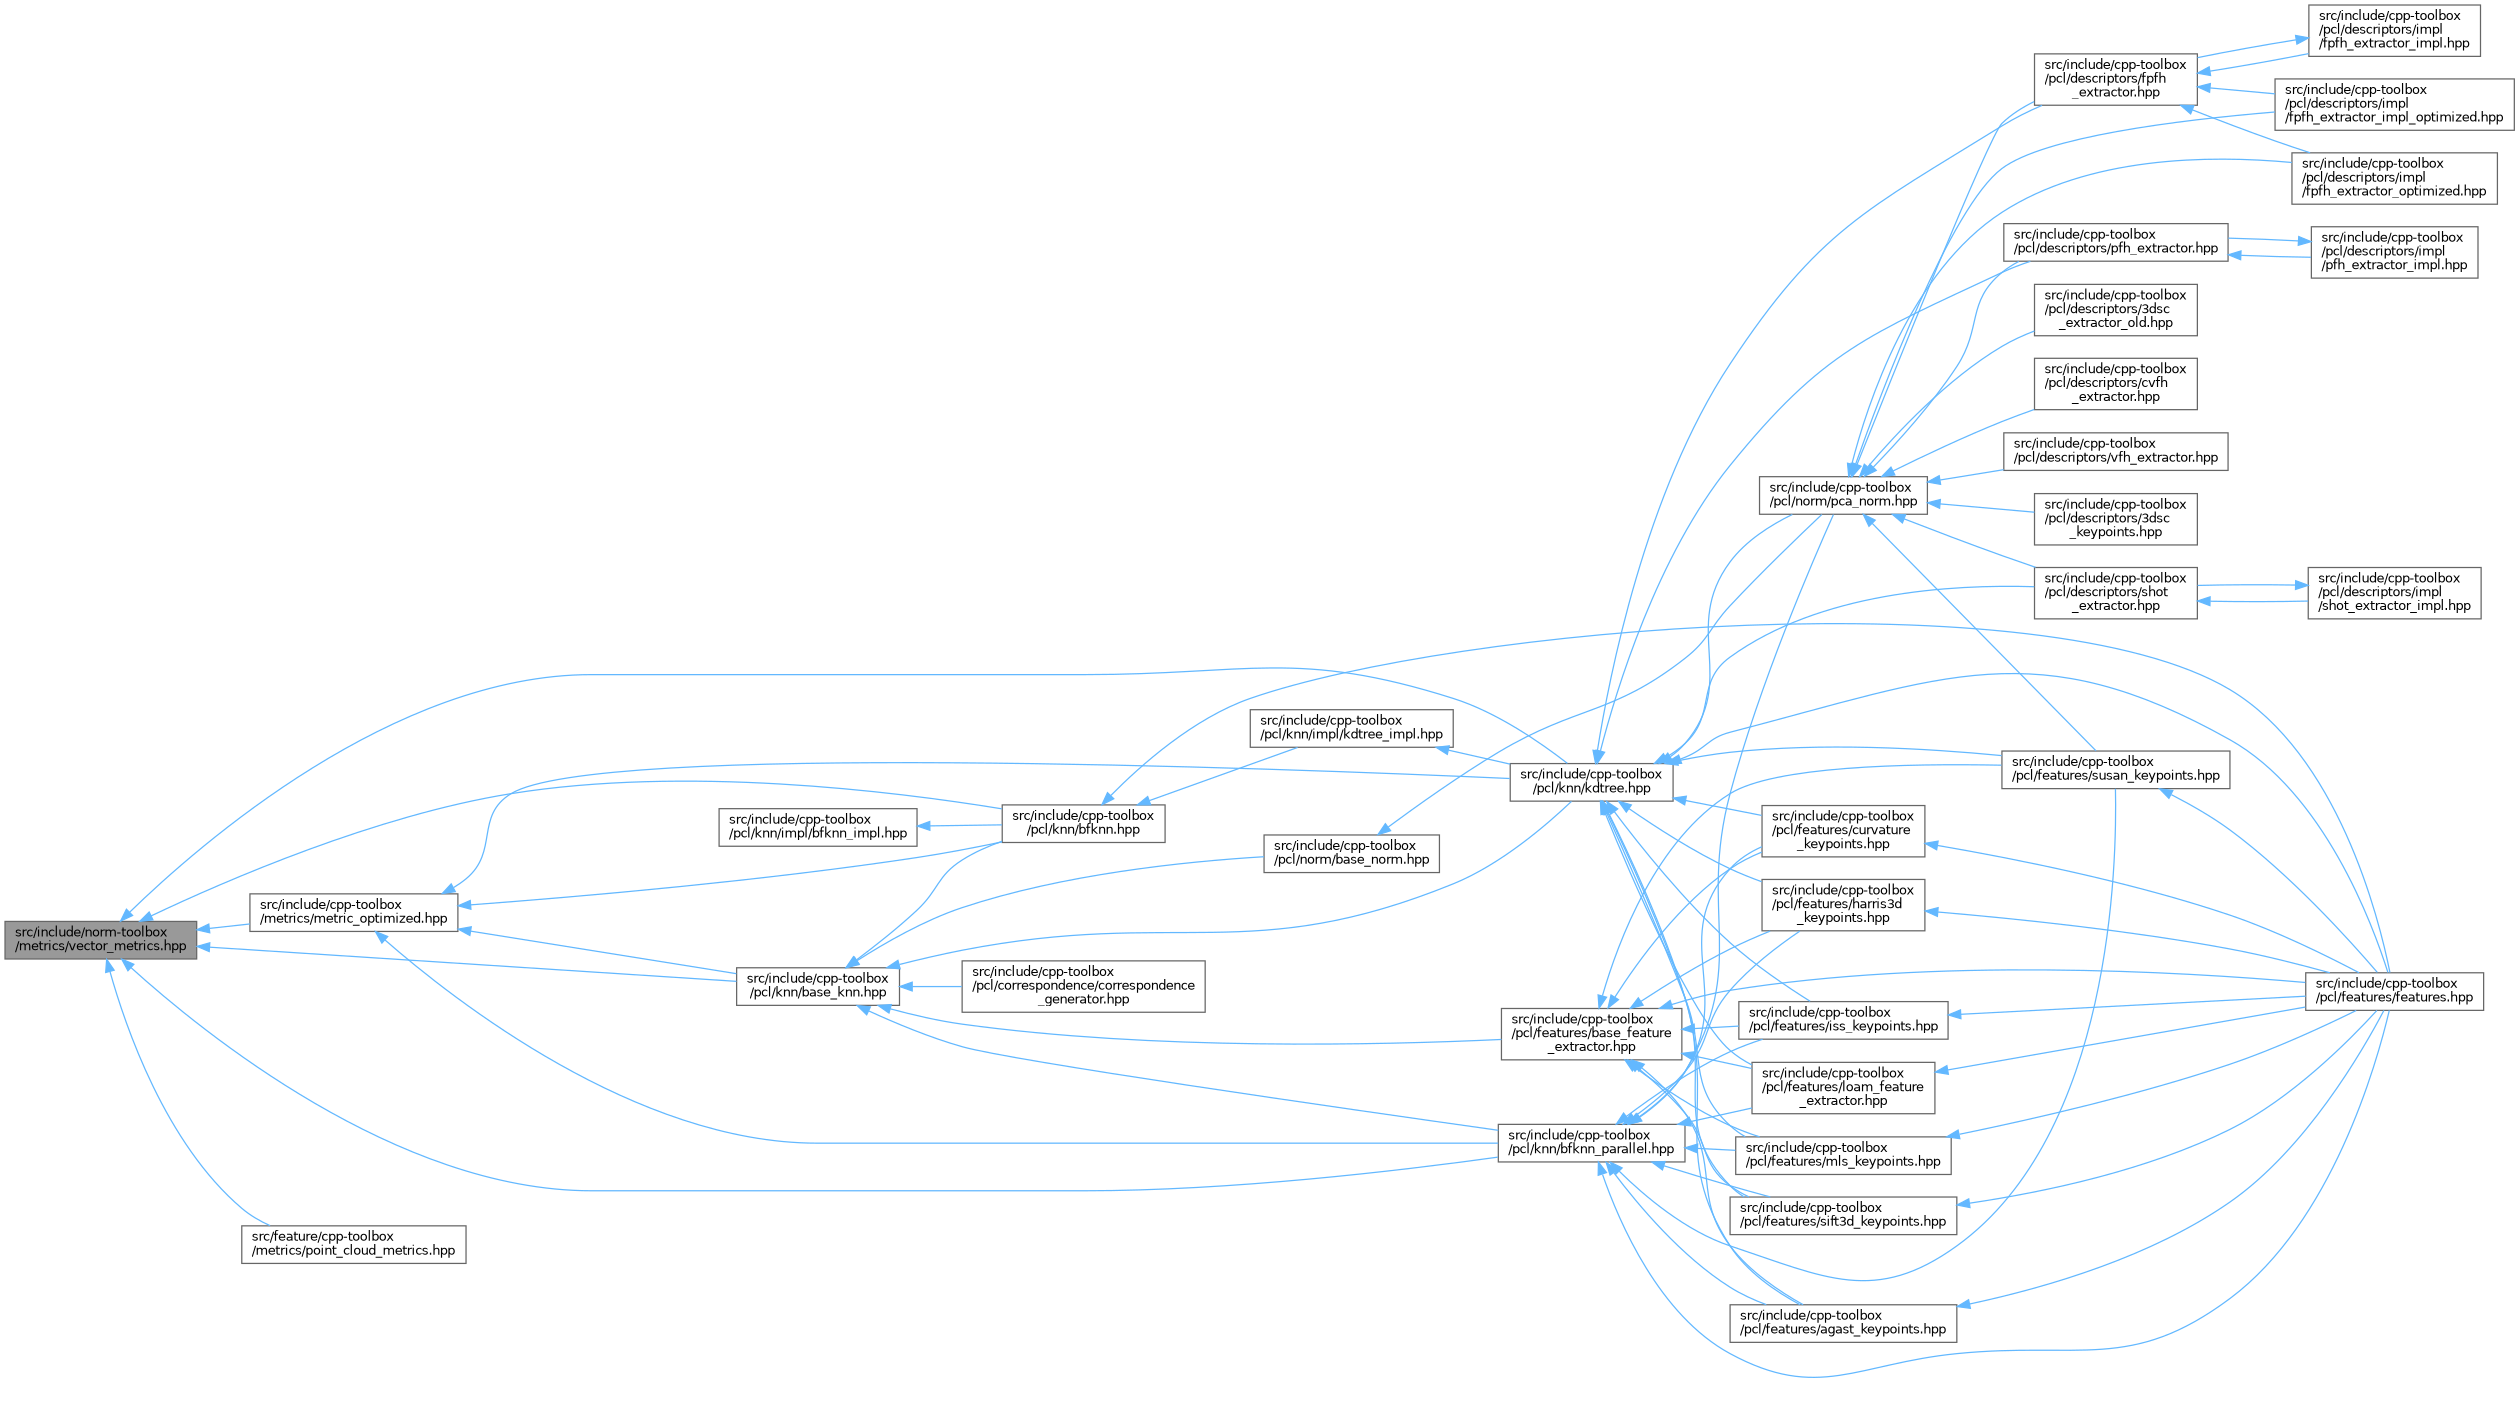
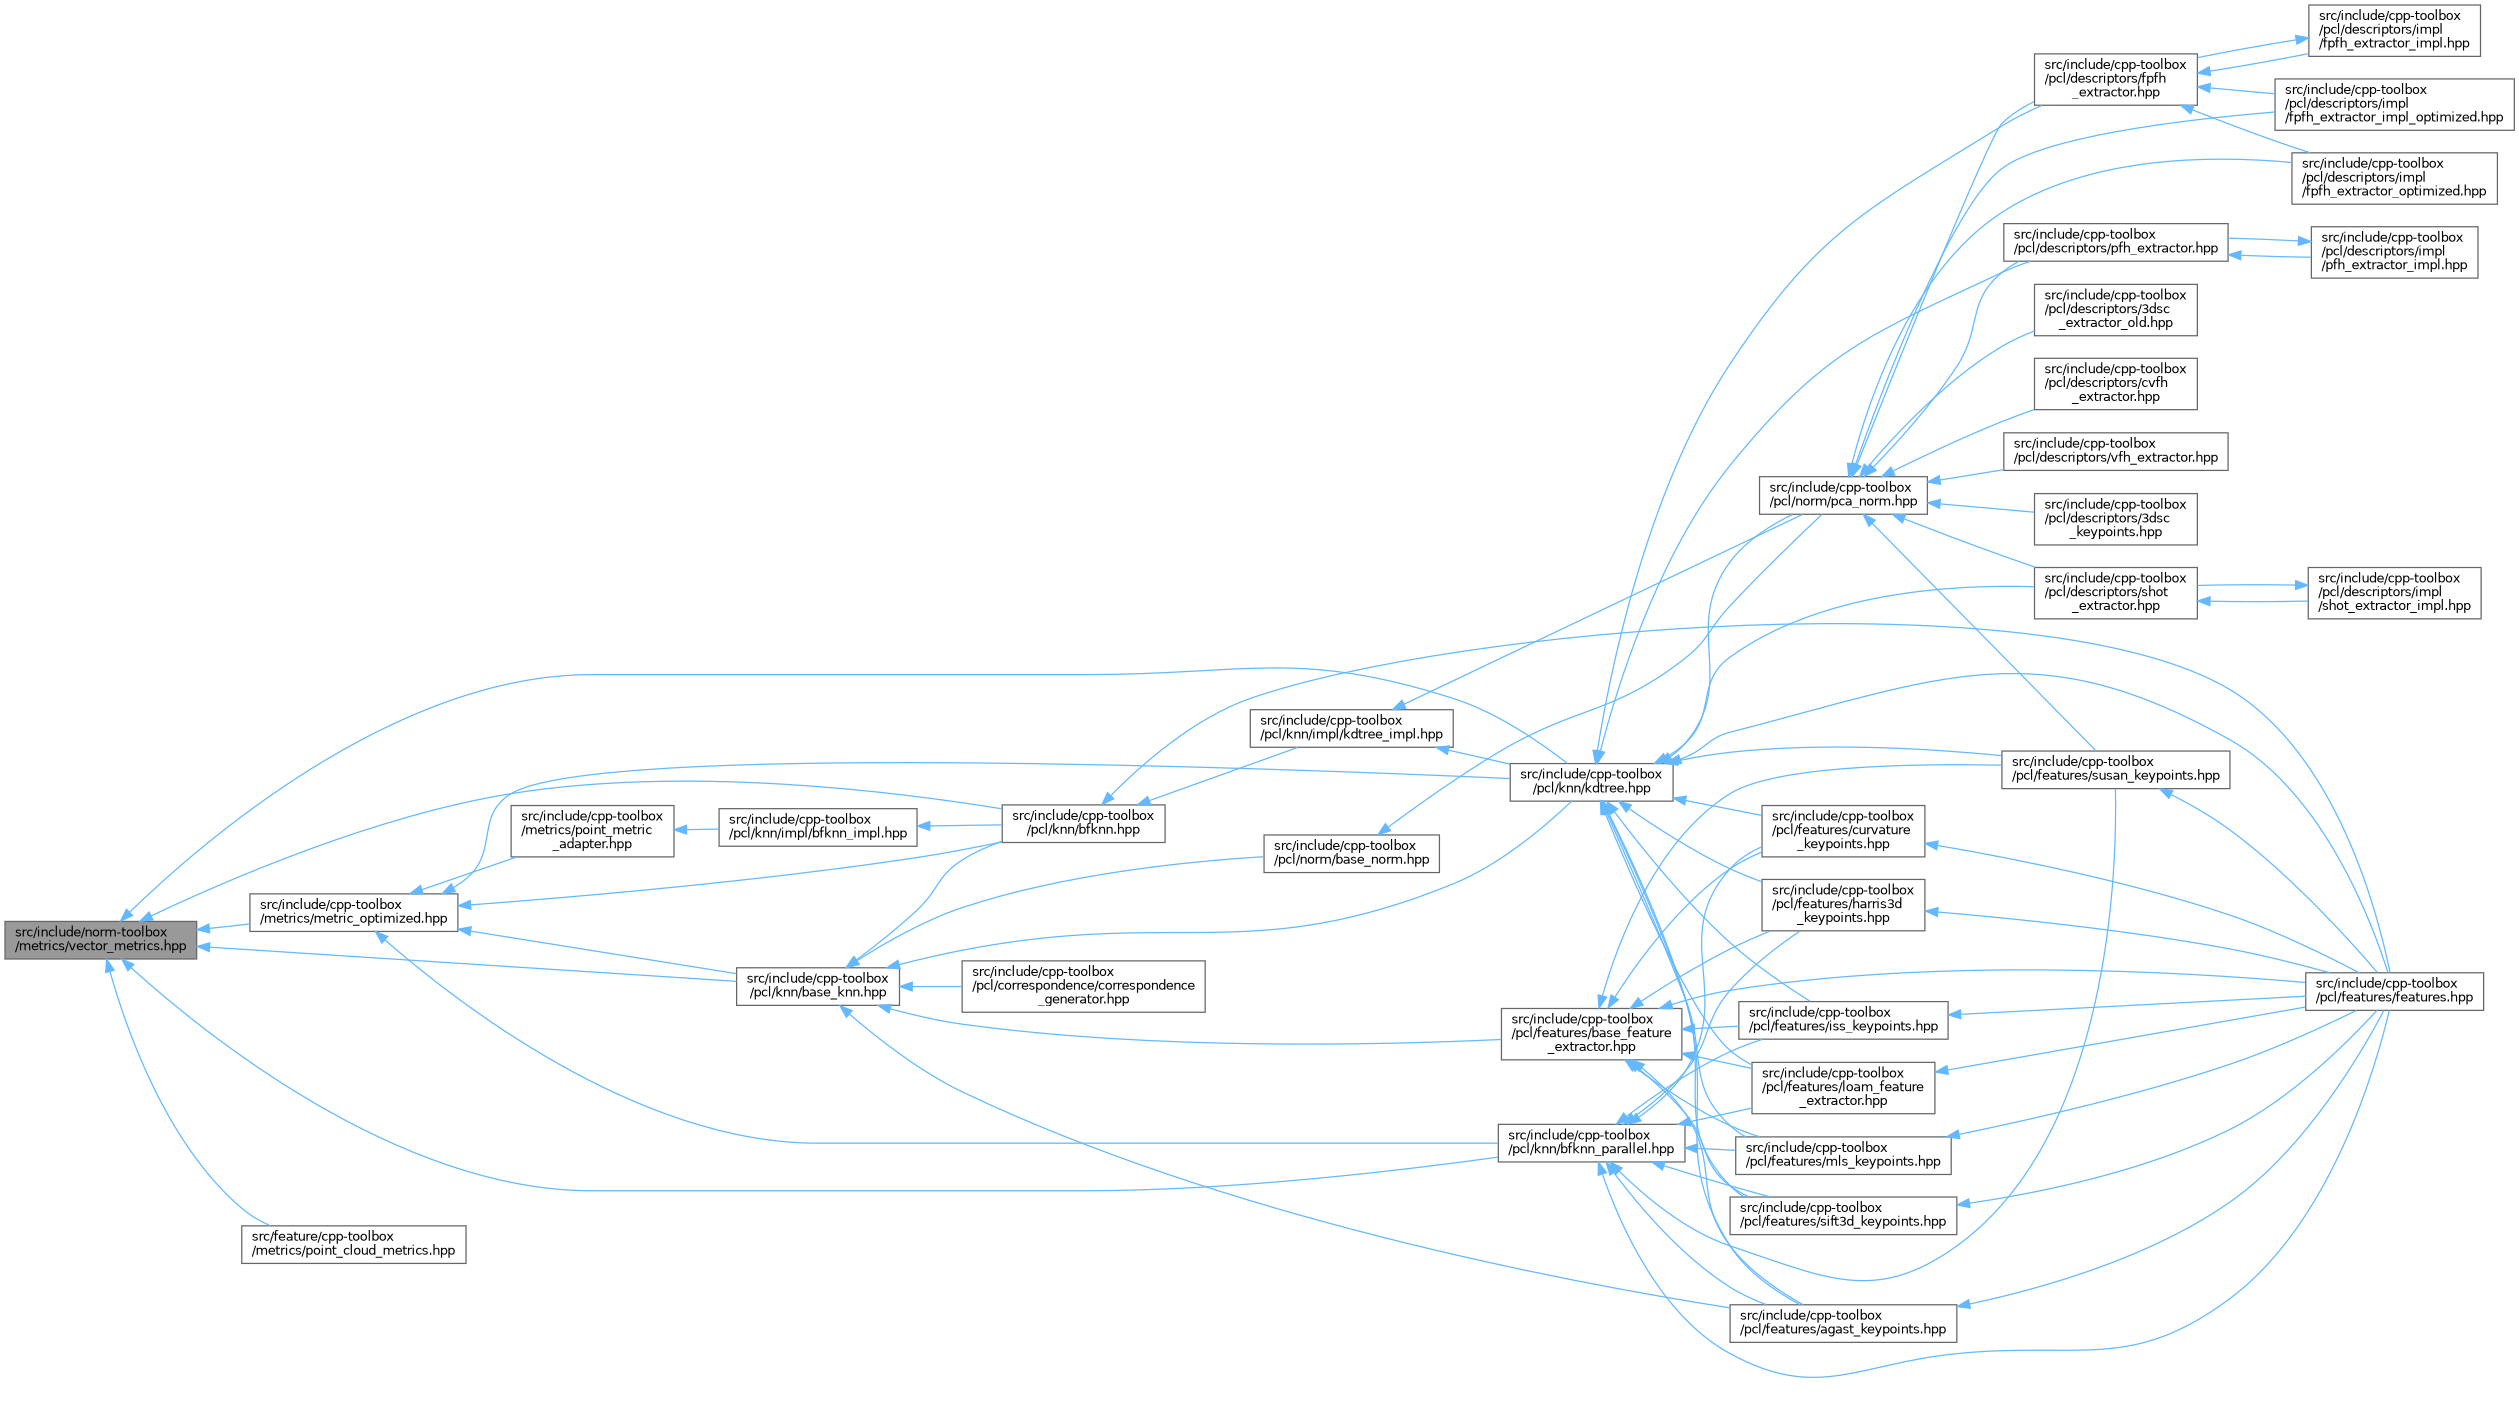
edge "src/include/cpp-toolbox /pcl/norm/pca_norm.hpp" -> "src/include/cpp-toolbox /pcl/knn/bfknn_parallel.hpp": now "src/include/cpp-toolbox /pcl/norm/pca_norm.hpp" -> "src/include/cpp-toolbox /pcl/knn/impl/kdtree_impl.hpp"
node "src/include/cpp-toolbox /metrics/point_metric _adapter.hpp": added
edge "src/include/cpp-toolbox /pcl/knn/bfknn_parallel.hpp" -> "src/include/cpp-toolbox /pcl/knn/base_knn.hpp": now "src/include/cpp-toolbox /pcl/features/agast_keypoints.hpp" -> "src/include/cpp-toolbox /pcl/knn/base_knn.hpp"
